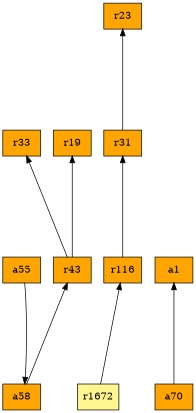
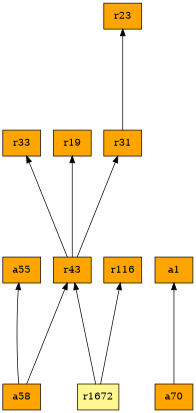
edge "r116" -> "r31": now "r43" -> "r31"
edge "a55" -> "a58": reversed
edge "r1672" -> "r43": added
